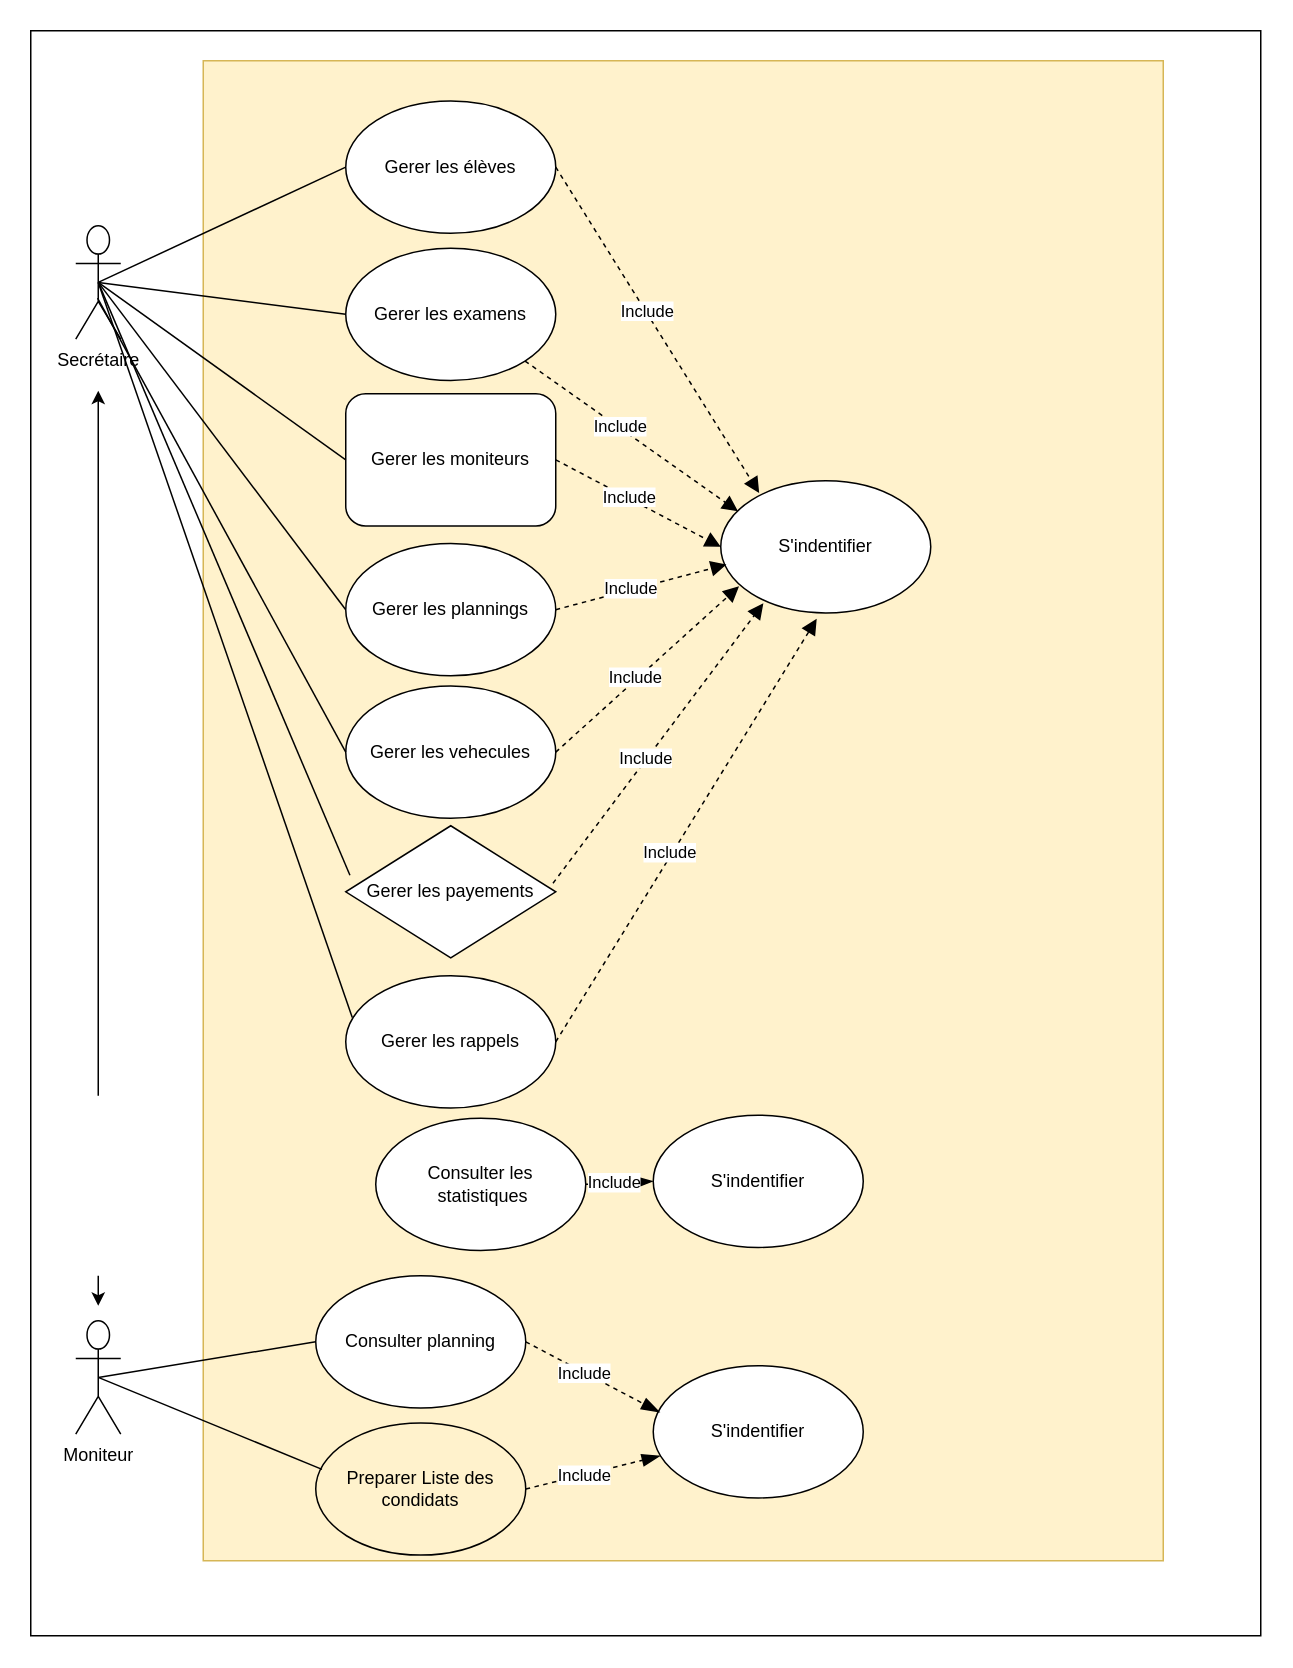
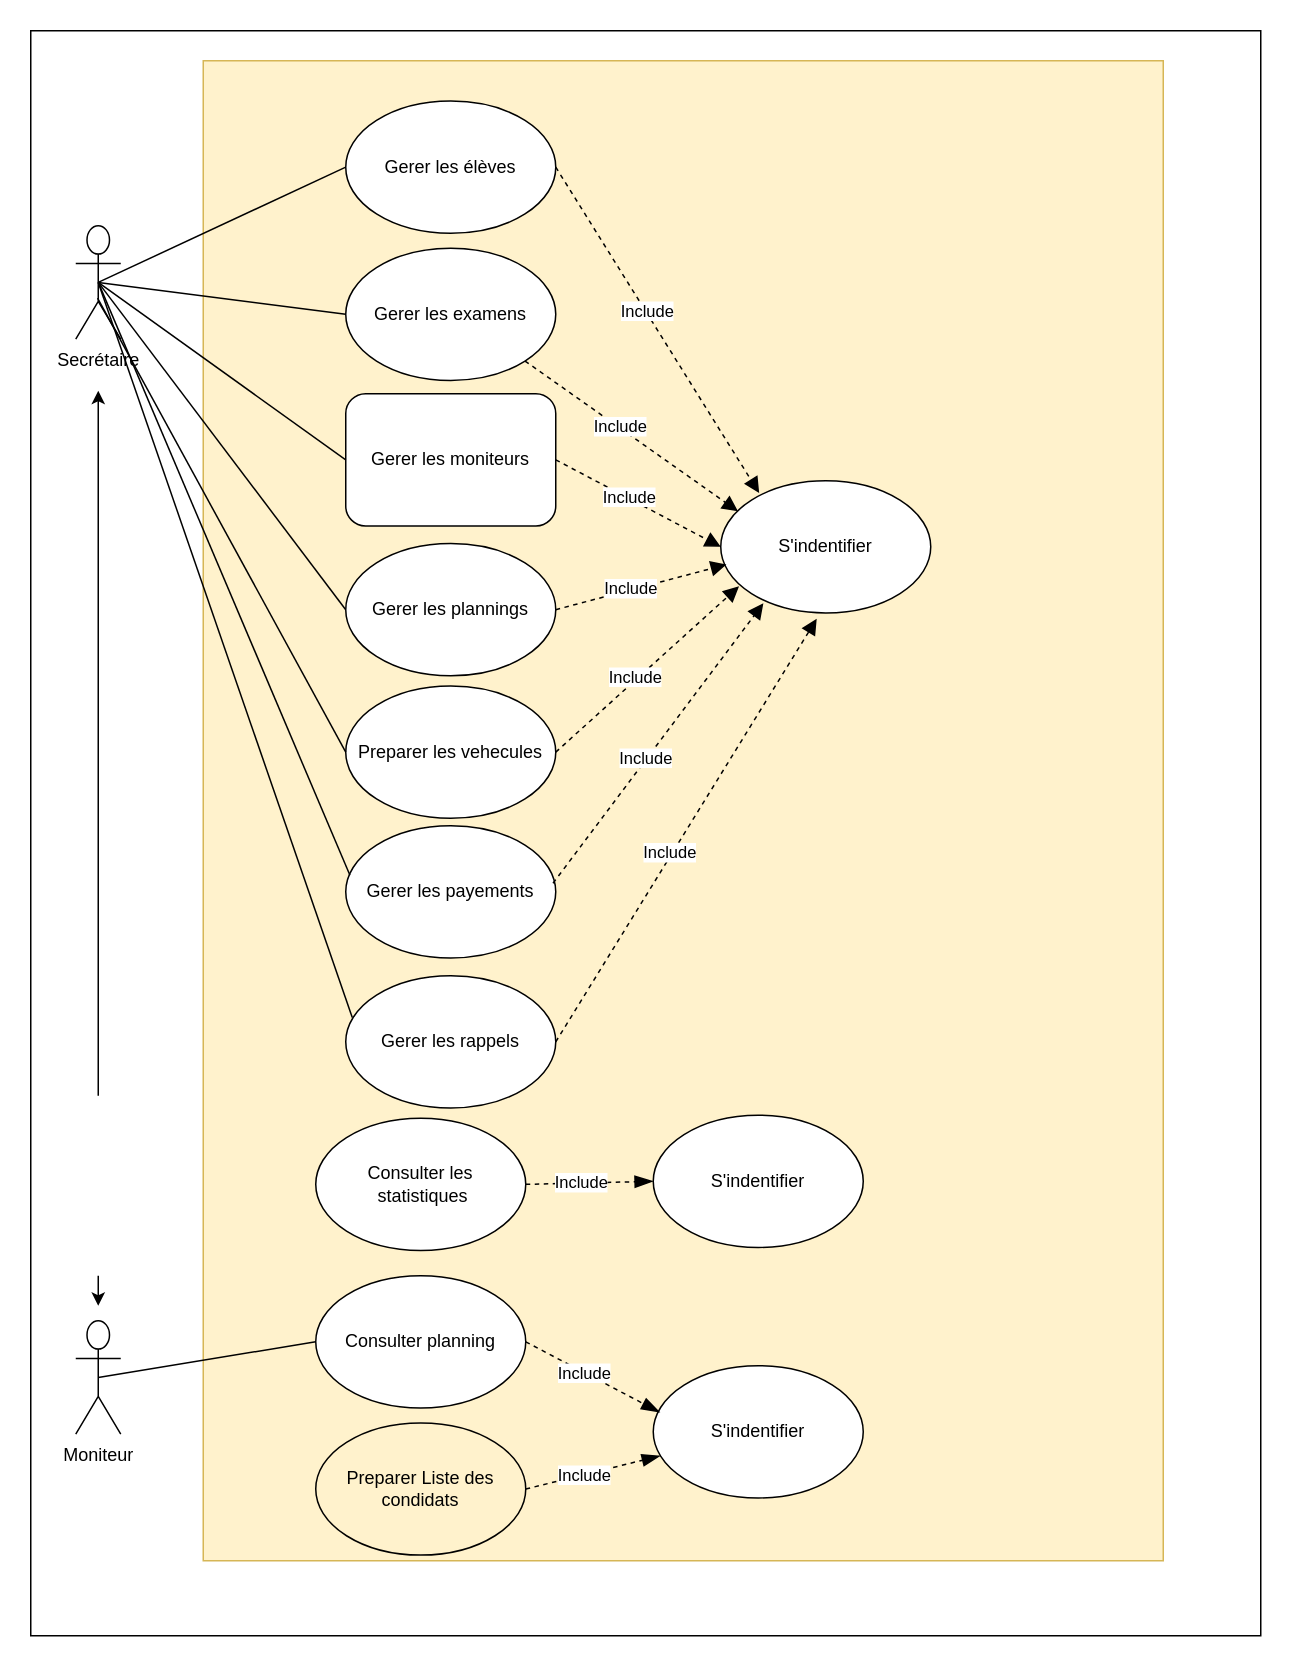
node "Gerer les vehecules": label "Gerer les vehecules" -> "Preparer les vehecules"
node "Gerer les payements": shape diamond -> ellipse
node "Consulter les statistiques": moved (481, 1184) -> (421, 1184)
edge "Moniteur" -- "Preparer Liste des condidats": removed
